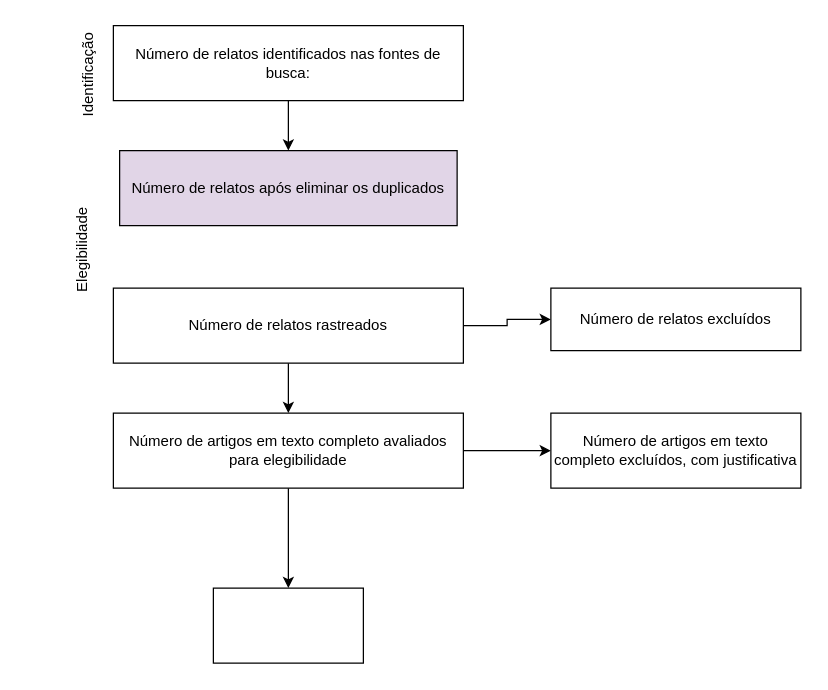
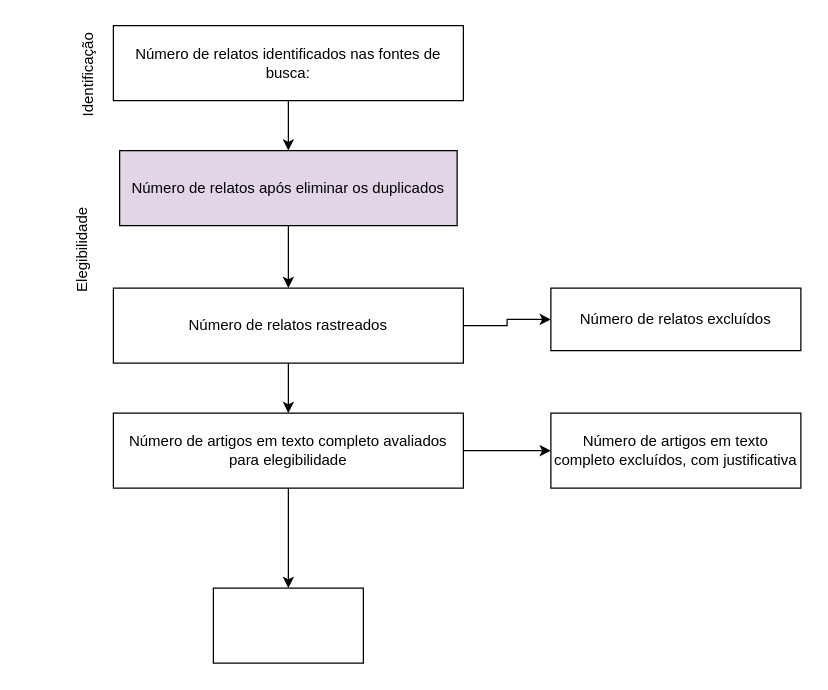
edge "Número de relatos após eliminar os duplicados" -> "Número de relatos rastreados": added
